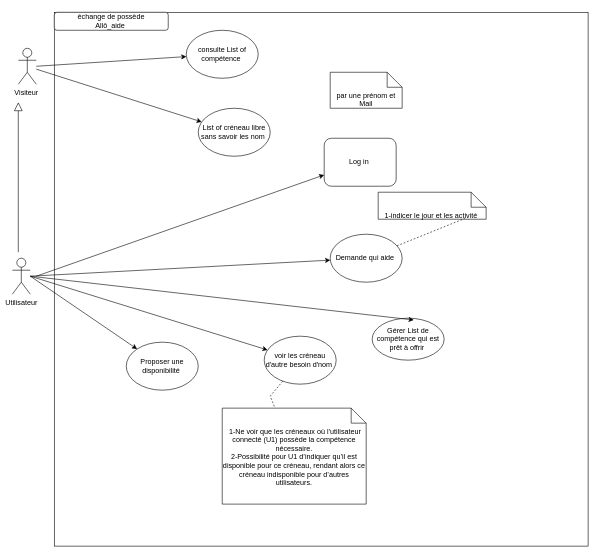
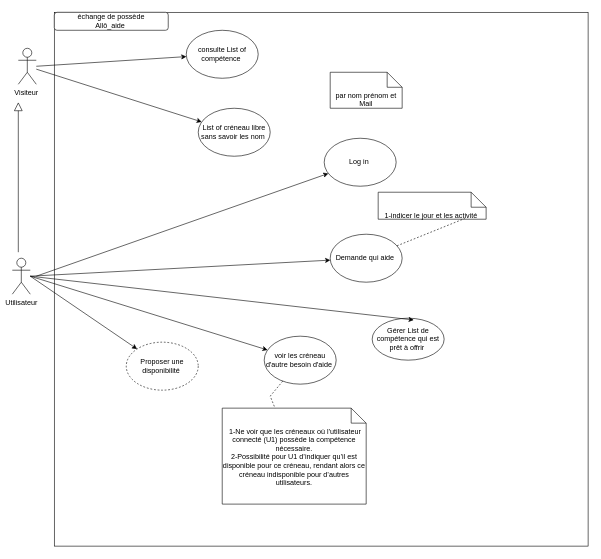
node "par une prénom et Mail": label "par une prénom et Mail" -> "par nom prénom et Mail"
node "Log in": shape rounded rectangle -> ellipse
node "voir les créneau d'autre besoin d'nom": label "voir les créneau d'autre besoin d'nom" -> "voir les créneau d'autre besoin d'aide"
node "Proposer une disponibilité": style solid -> dashed
